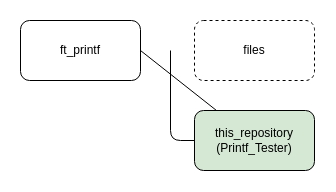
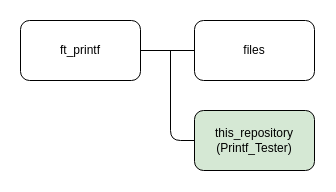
node "files": style dashed -> solid
edge "ft_printf" -- "this_repository (Printf_Tester)": now "ft_printf" -- "files"
